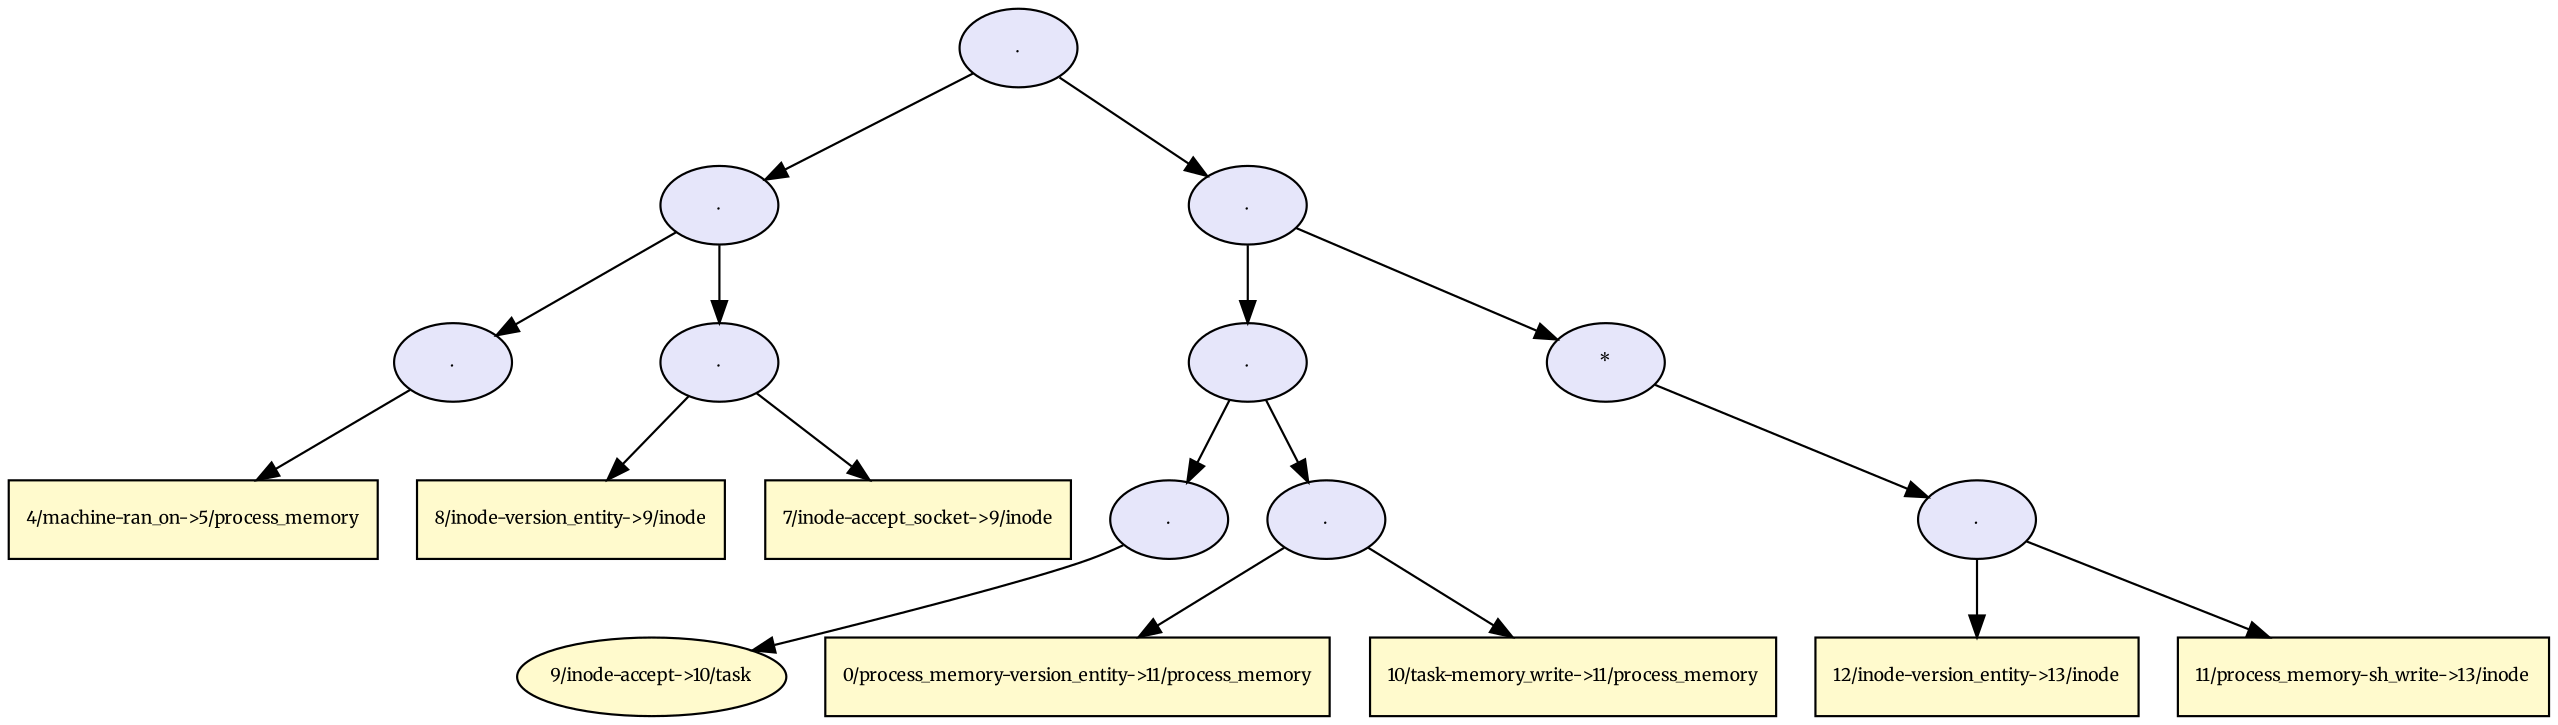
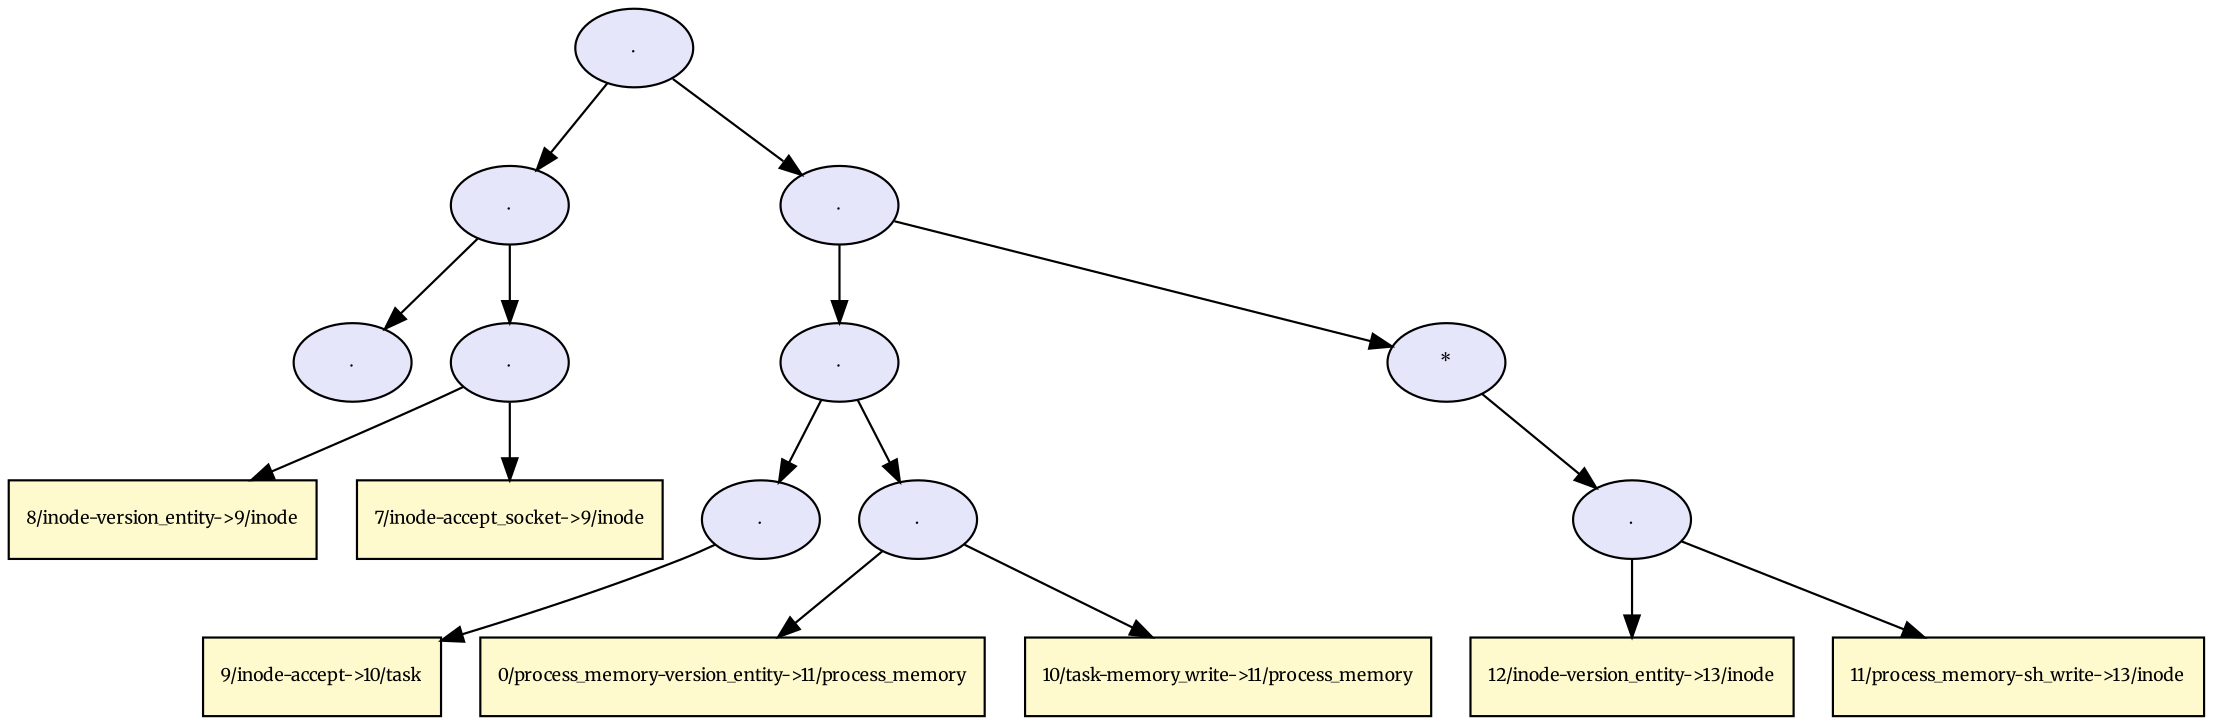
node "4/machine-ran_on->5/process_memory": removed
node "9/inode-accept->10/task": shape ellipse -> box
